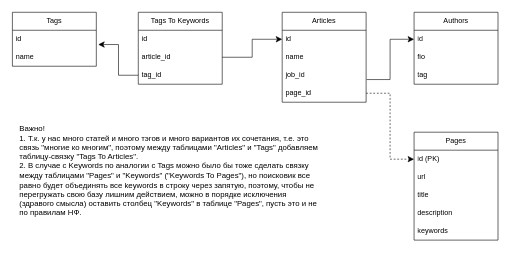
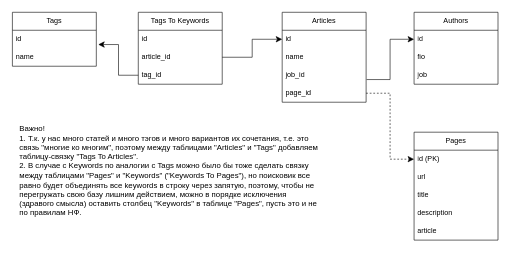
node "tag": label "tag" -> "job"
node "keywords": label "keywords" -> "article"
